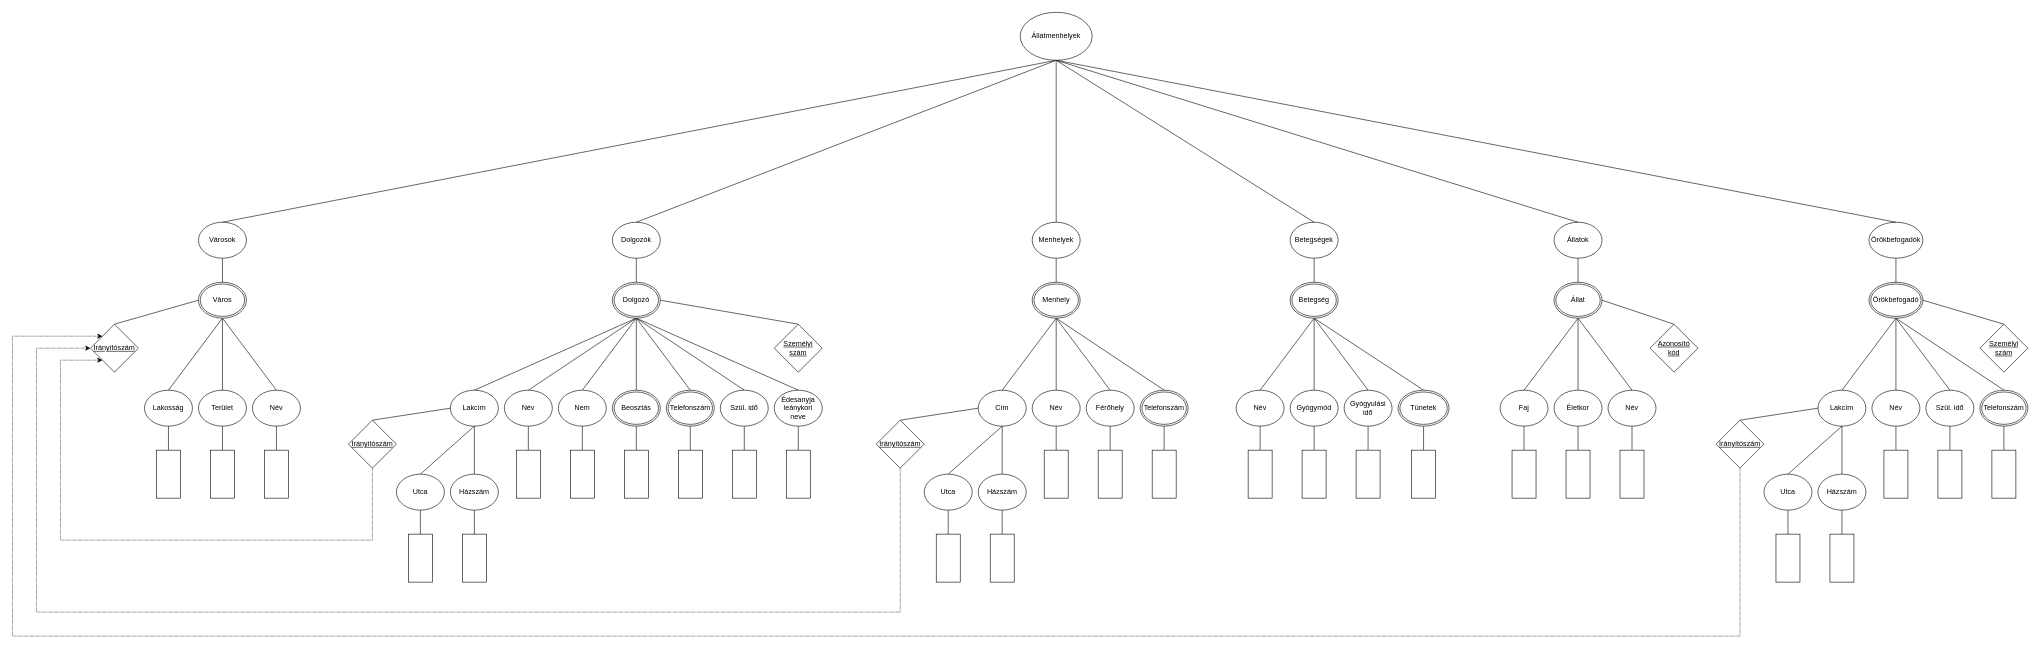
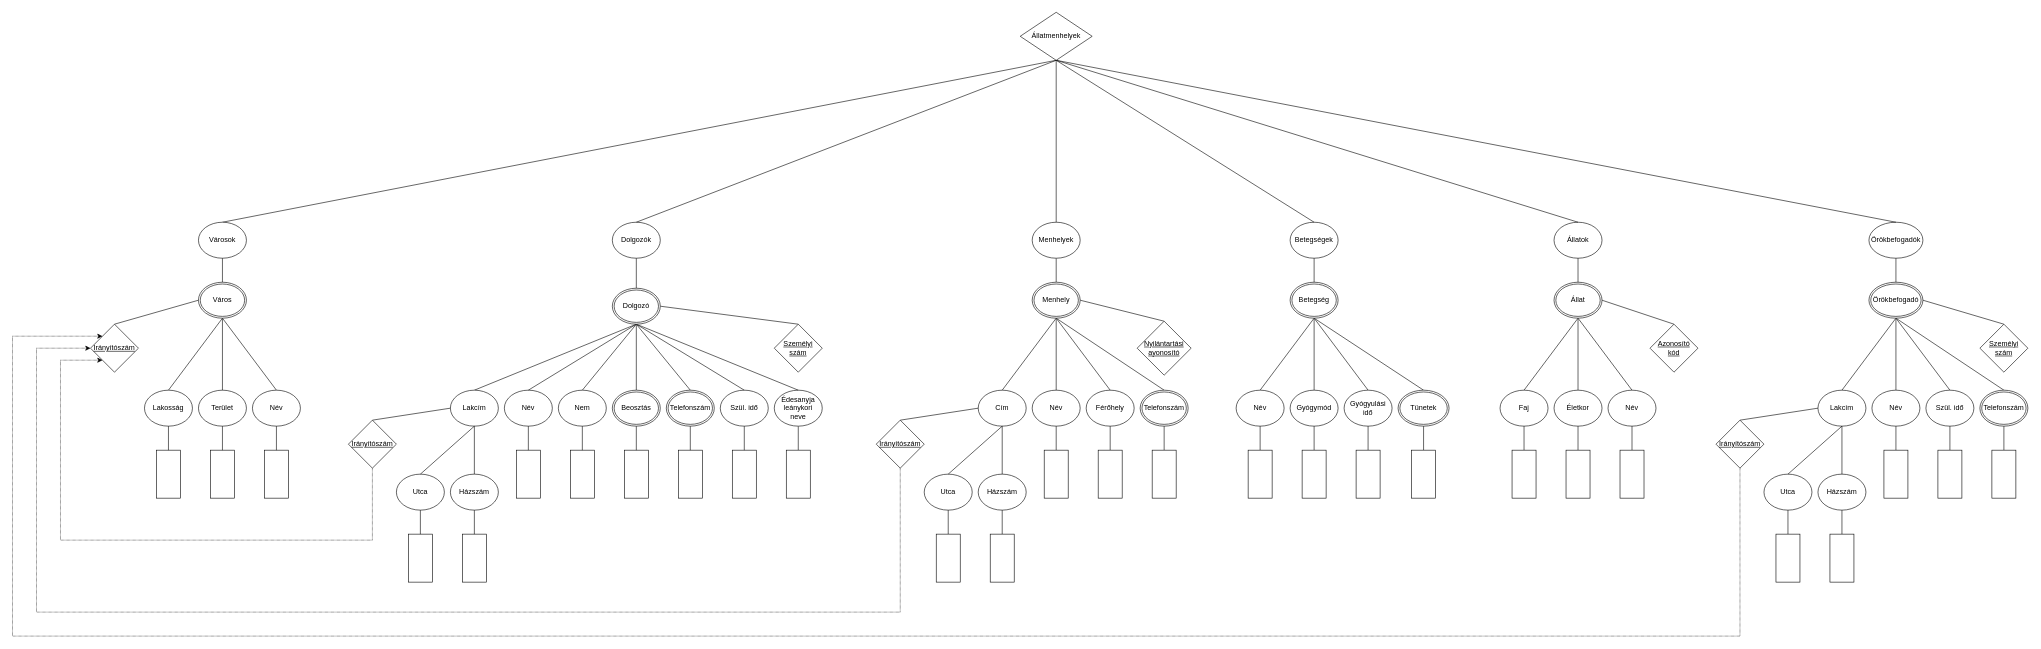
node "Állatmenhelyek": shape ellipse -> diamond
node "Dolgozó": moved (636, 300) -> (636, 306)
edge "Menhely" -- "Nyilántartási ayonosító": added
node "Nyilántartási ayonosító": added
